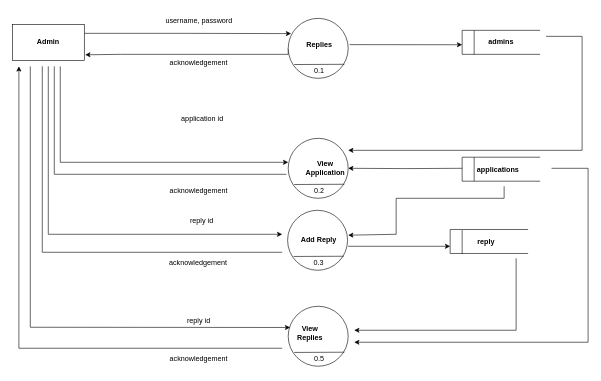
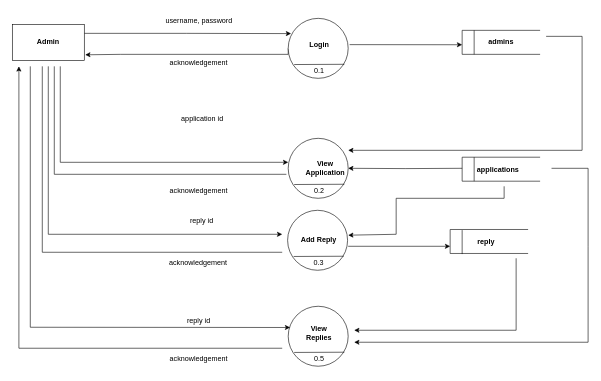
node "Replies": label "Replies" -> "Login"
node "View Replies": moved (310, 333) -> (319, 333)
